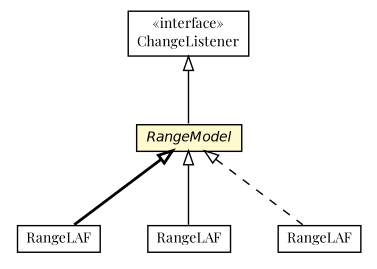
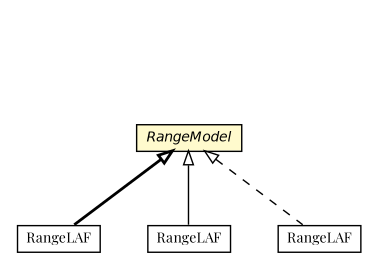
node "ChangeListener": removed
